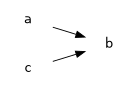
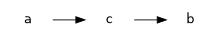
edge "a" -> "b": now "a" -> "c"
